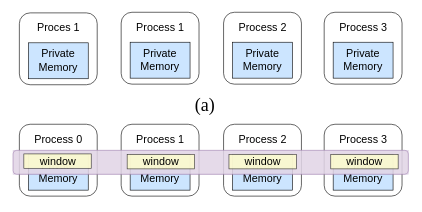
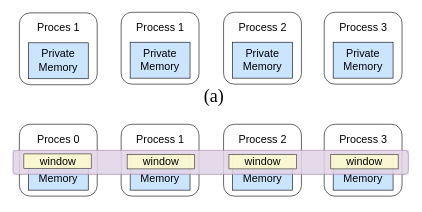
node "(a)": moved (205, 105) -> (214, 96)
node "Process 0": label "Process 0" -> "Proces 0"
